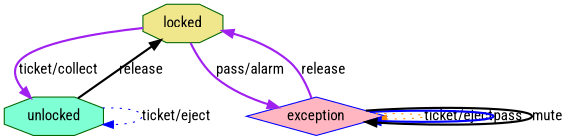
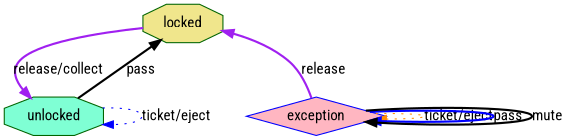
edge "locked" -> "unlocked": label "ticket/collect" -> "release/collect"
edge "unlocked" -> "locked": label "release" -> "pass"
edge "locked" -> "exception": removed, label "pass/alarm"
